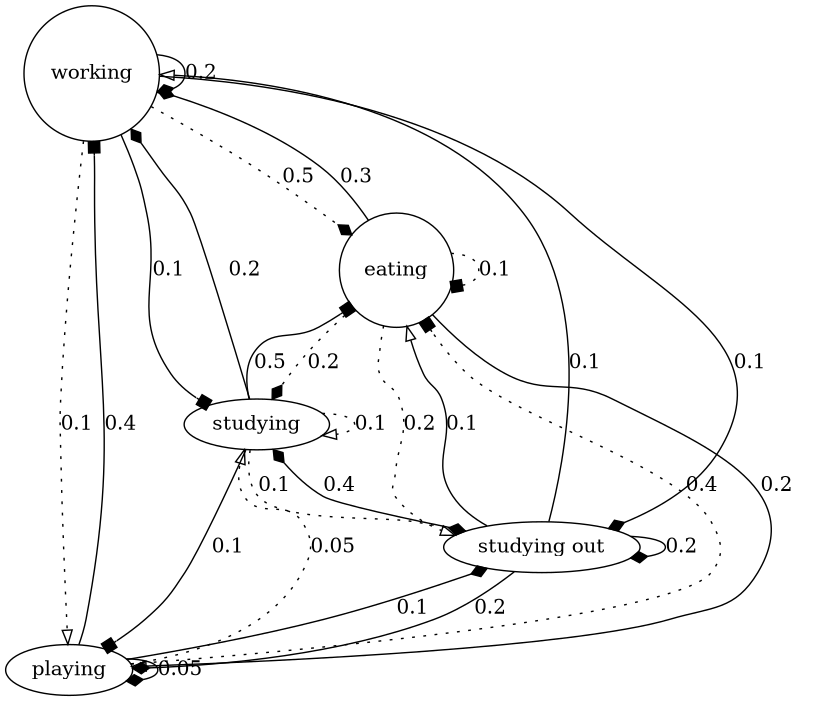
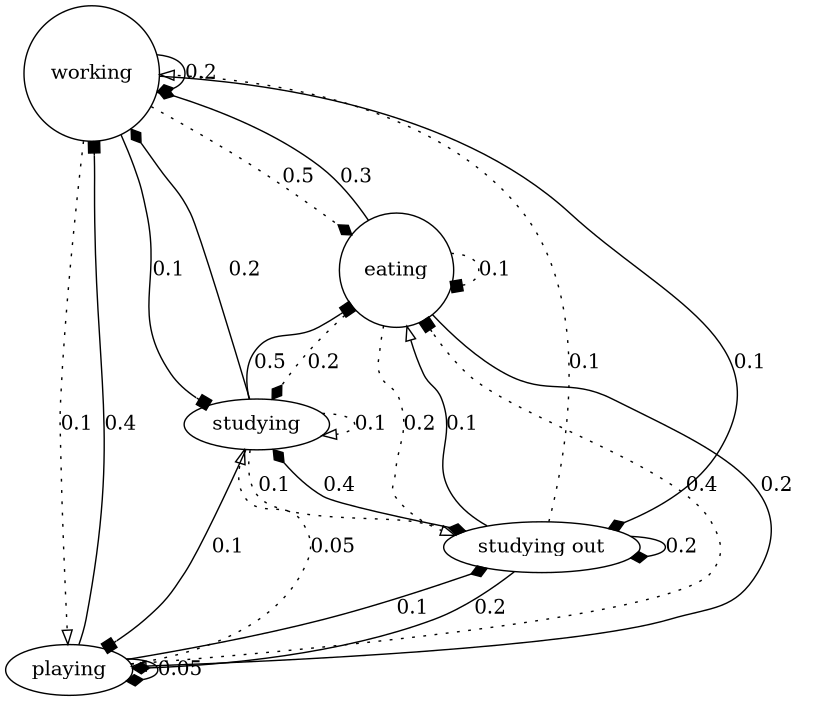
edge "studying out" -> "working": style solid -> dotted
